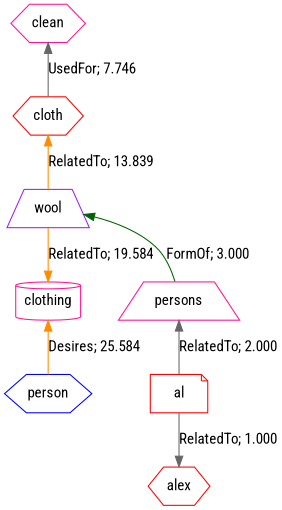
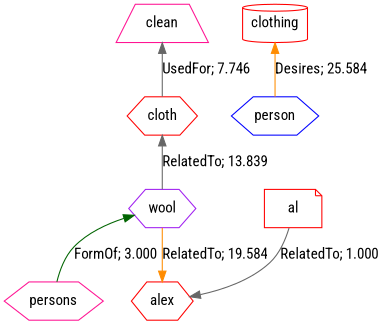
node "clean": shape hexagon -> trapezium
edge "wool" -> "cloth": color darkorange -> gray40
node "wool": shape trapezium -> hexagon
edge "wool" -> "clothing": now "wool" -> "alex"
node "clothing": color deeppink -> red
node "persons": shape trapezium -> hexagon
edge "al" -> "persons": removed, label "RelatedTo; 2.000"
